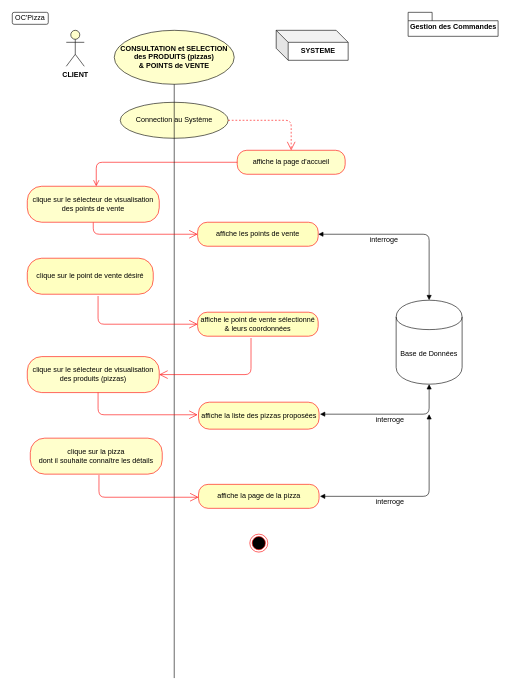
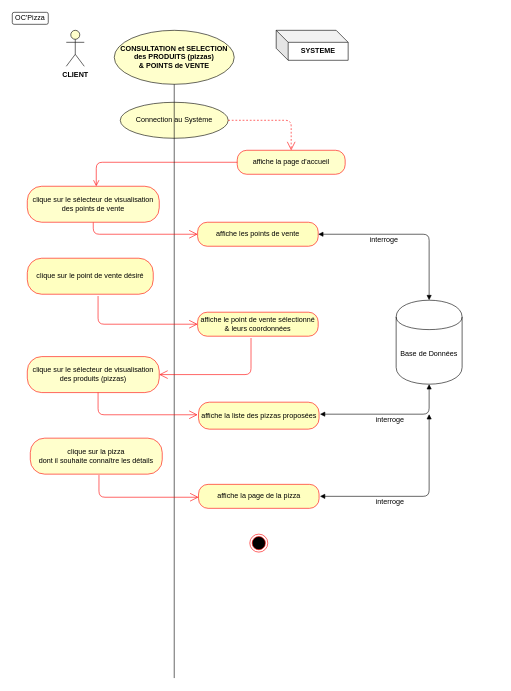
node "Gestion des Commandes": removed
